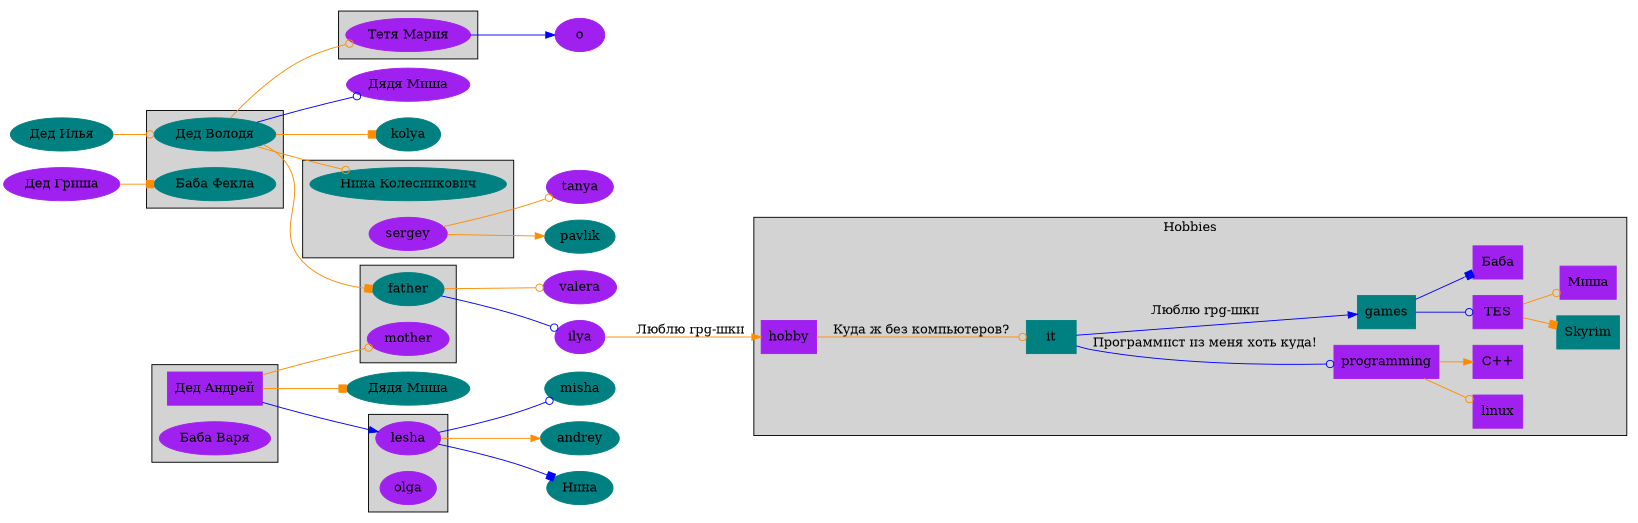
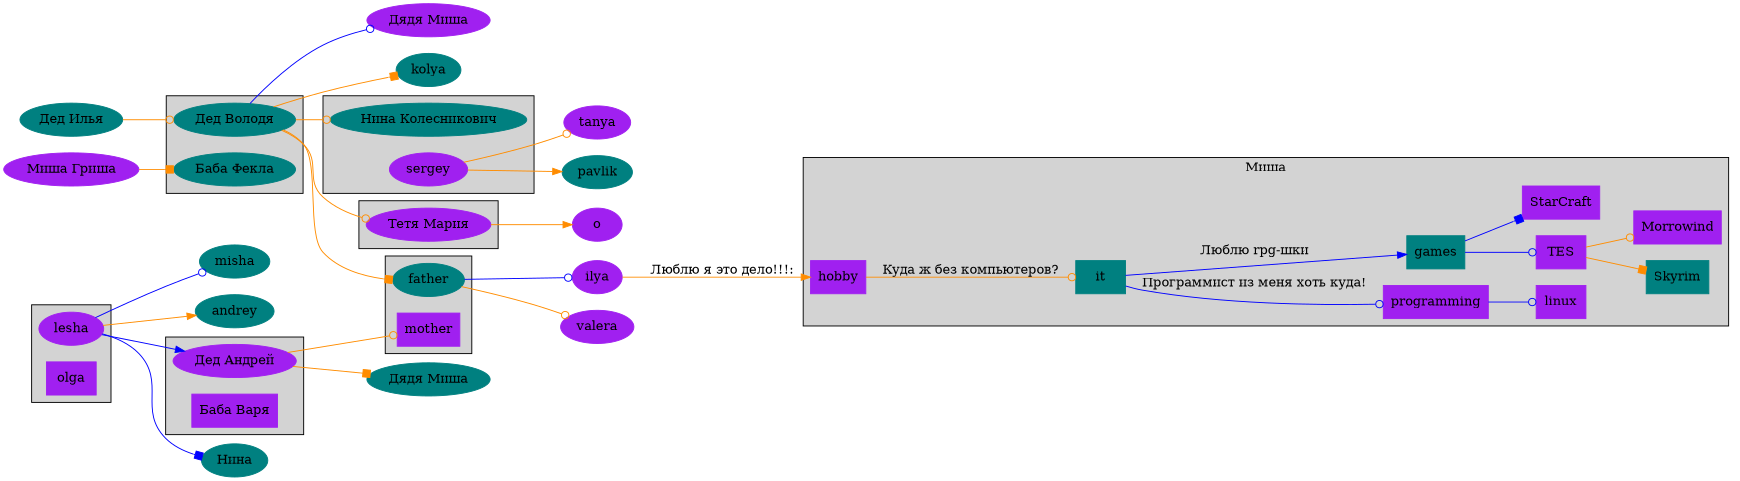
edge "Тетя Мария" -> "o": color blue -> darkorange
node "Дед Гриша": label "Дед Гриша" -> "Миша Гриша"
cluster "Hobbies": label "Hobbies" -> "Миша"
node "Баба": label "Баба" -> "StarCraft"
node "Миша": label "Миша" -> "Morrowind"
edge "ilya" -> "hobby": label "Люблю rpg-шки" -> "Люблю я это дело!!!:"
node "mother": shape ellipse -> box
node "C++": removed
edge "programming" -> "linux": color darkorange -> blue
node "Дед Андрей": shape box -> ellipse
edge "Дед Андрей" -> "lesha": reversed
node "Баба Варя": shape ellipse -> box
node "olga": shape ellipse -> box
